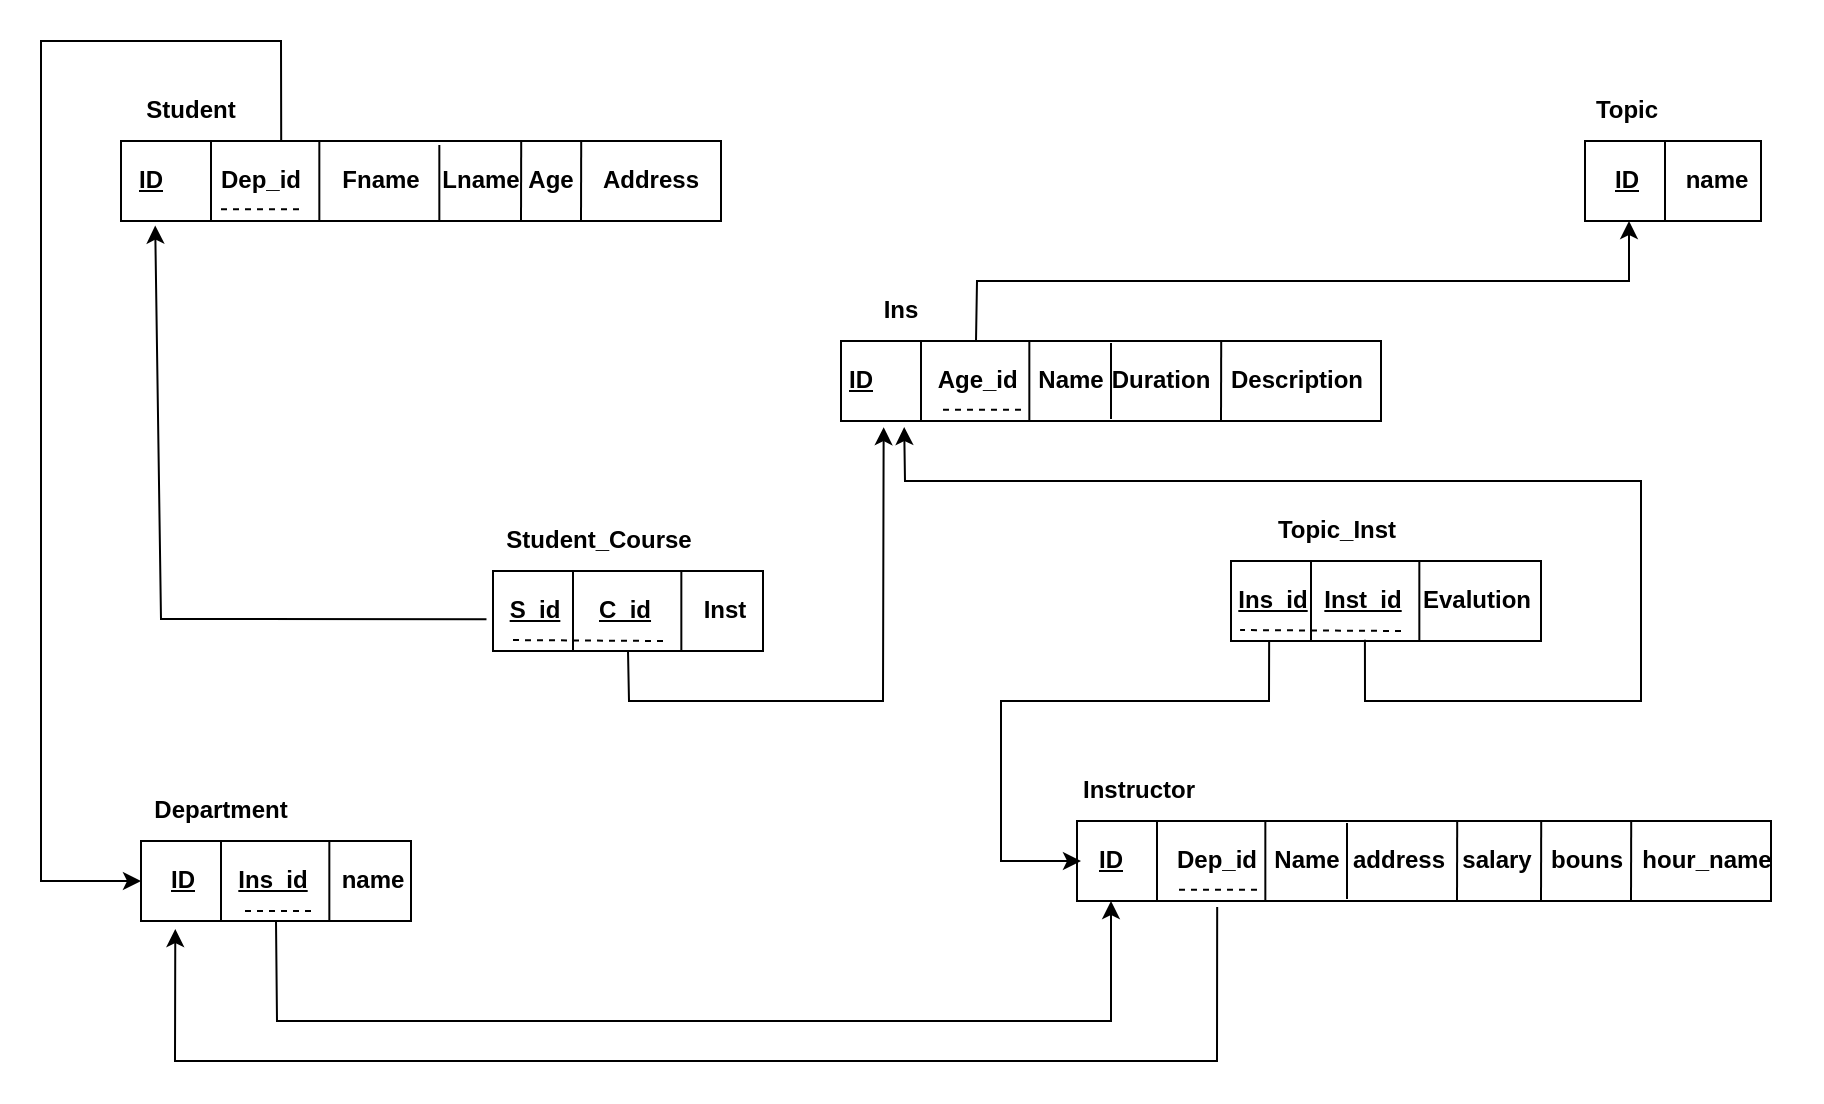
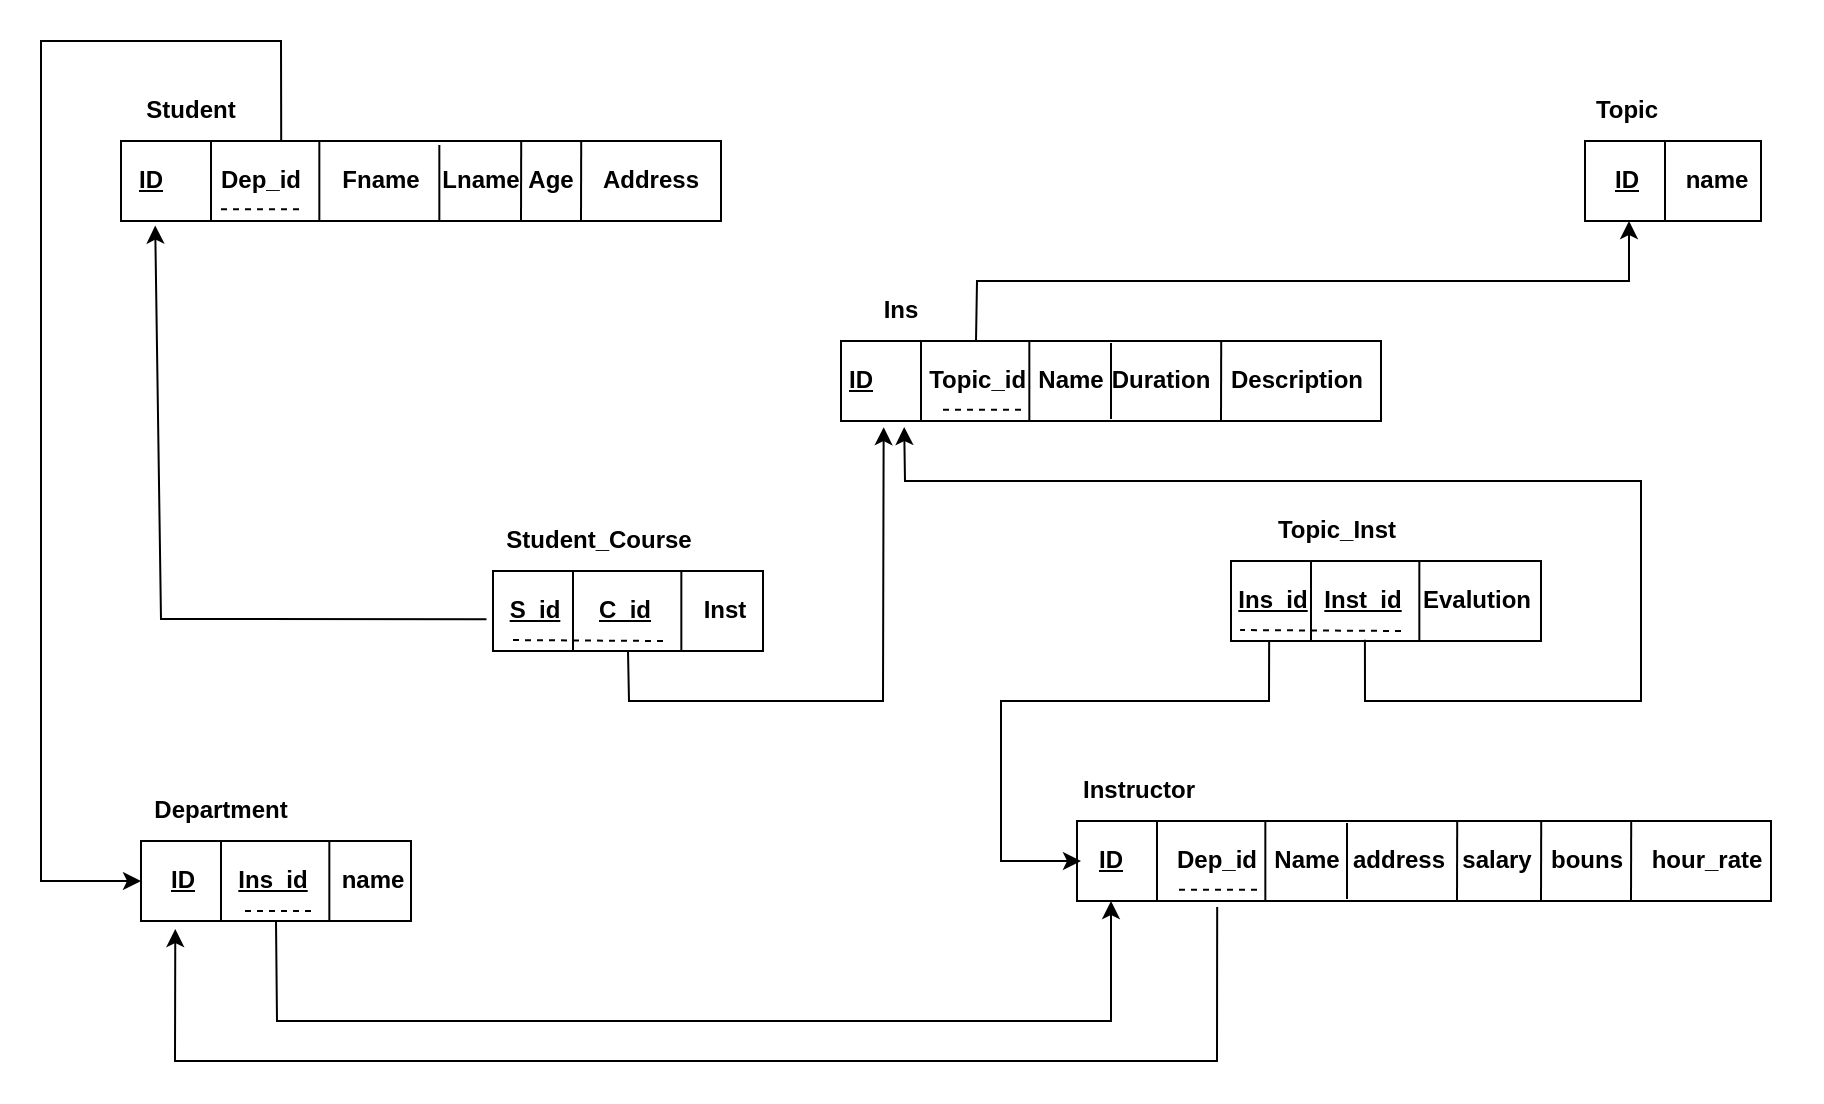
node "Age_id": label "Age_id" -> "Topic_id"
node "hour_name": label "hour_name" -> "hour_rate"
